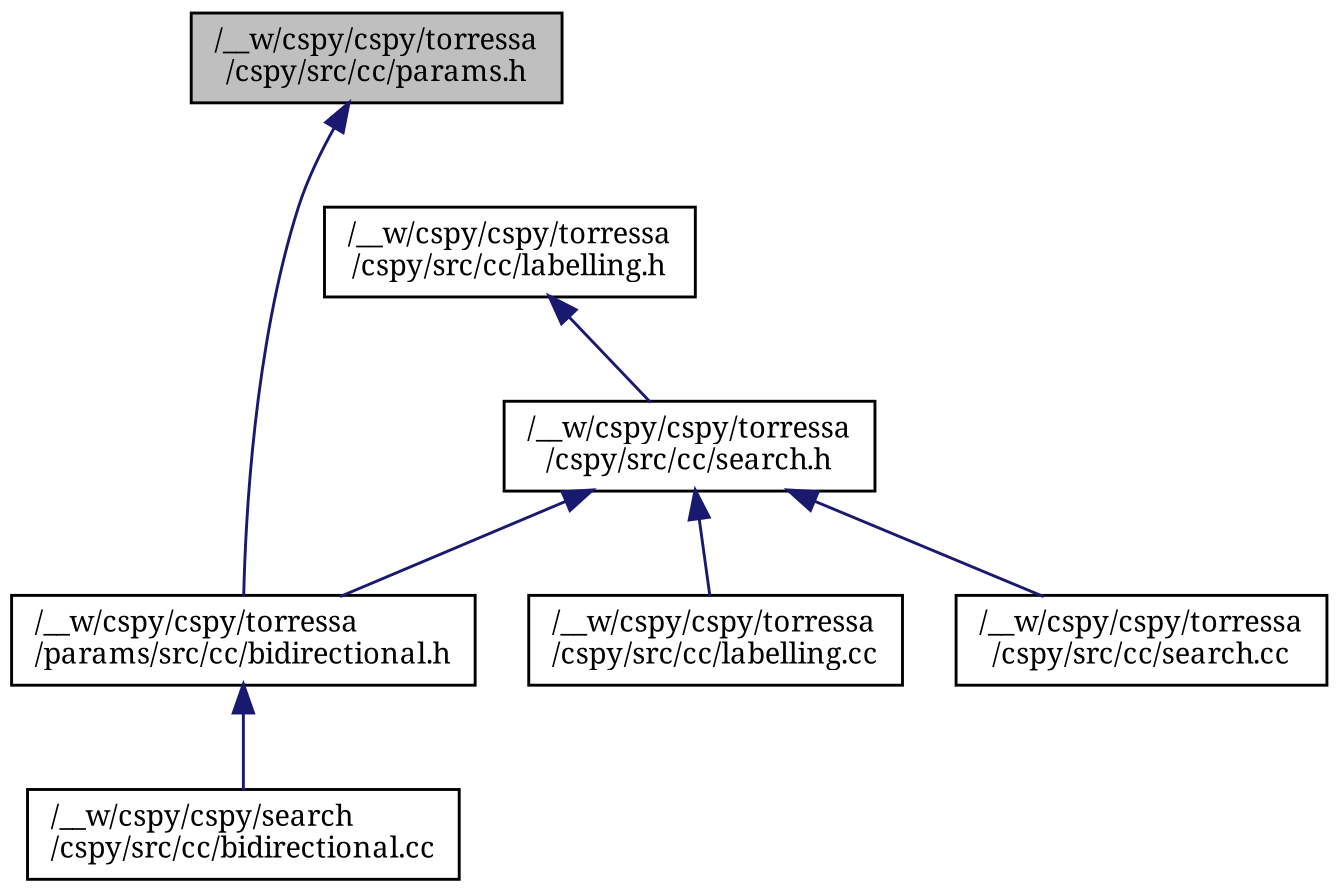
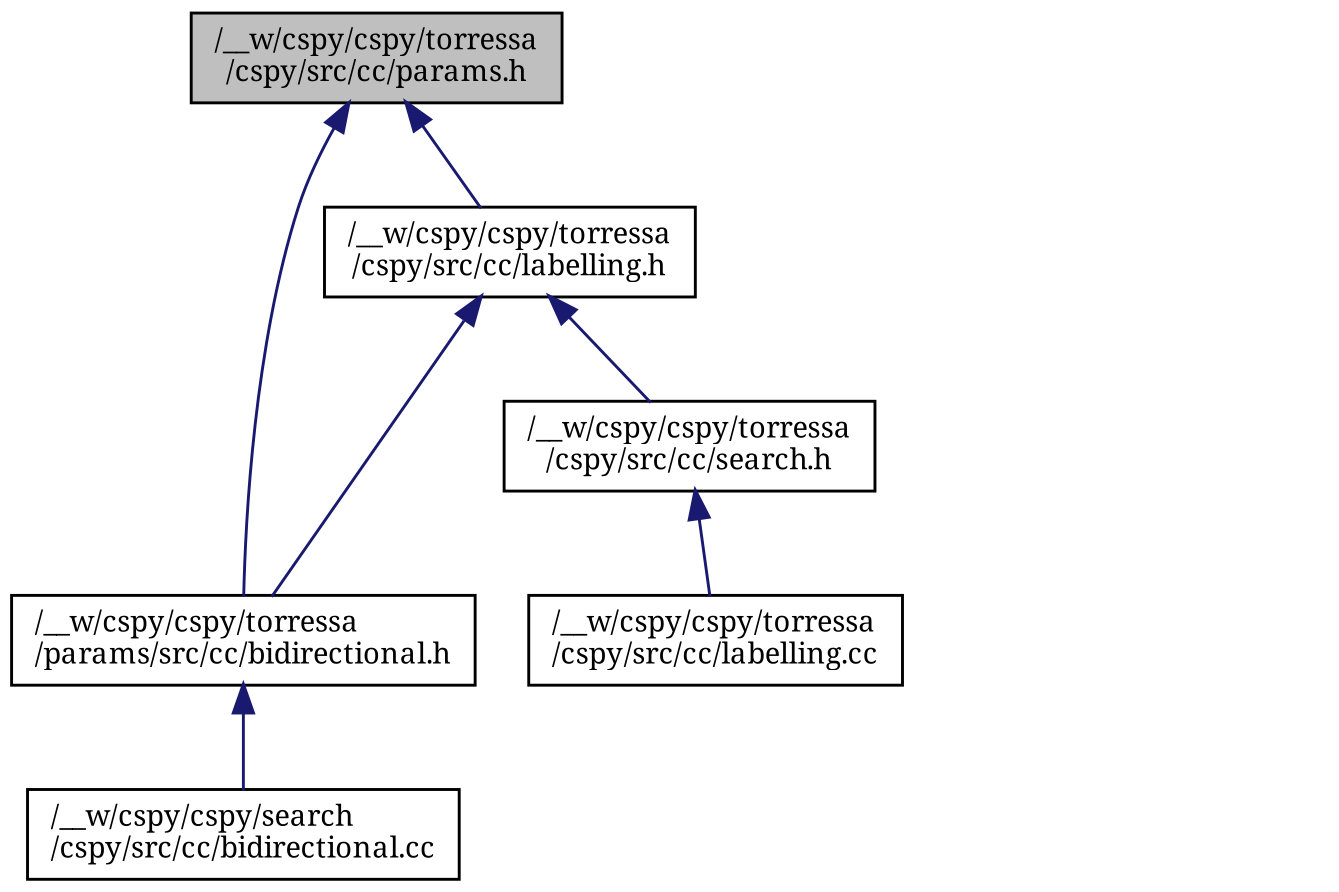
edge "/__w/cspy/cspy/torressa /cspy/src/cc/labelling.h" -> "/__w/cspy/cspy/torressa /cspy/src/cc/params.h": added
edge "/__w/cspy/cspy/torressa /params/src/cc/bidirectional.h" -> "/__w/cspy/cspy/torressa /cspy/src/cc/search.h": now "/__w/cspy/cspy/torressa /params/src/cc/bidirectional.h" -> "/__w/cspy/cspy/torressa /cspy/src/cc/labelling.h"
node "/__w/cspy/cspy/torressa /cspy/src/cc/search.cc": removed
